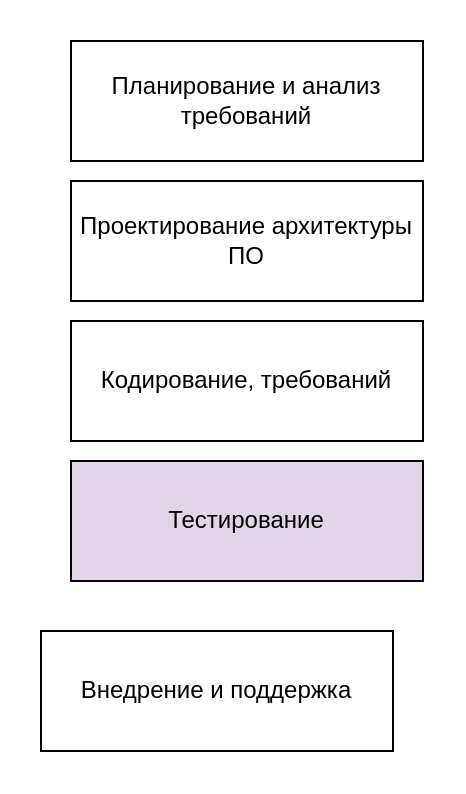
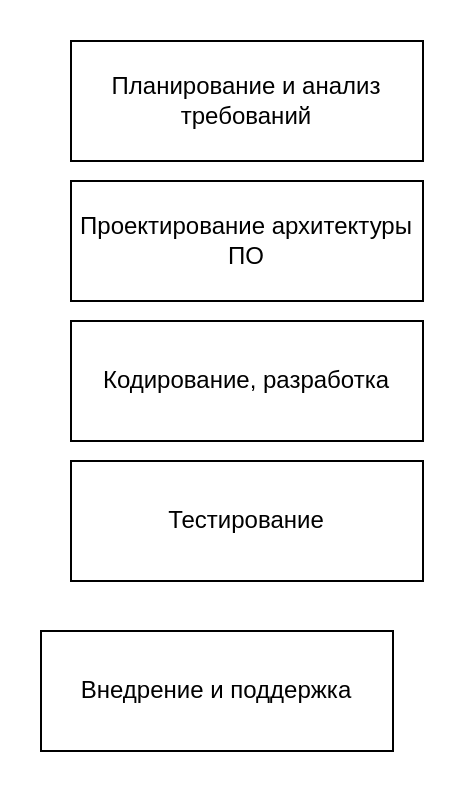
node "Кодирование, требований": label "Кодирование, требований" -> "Кодирование, разработка"
node "Тестирование": fillcolor #e1d5e7 -> #ffffff
